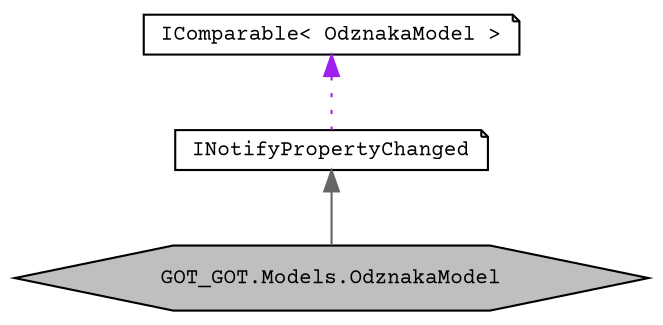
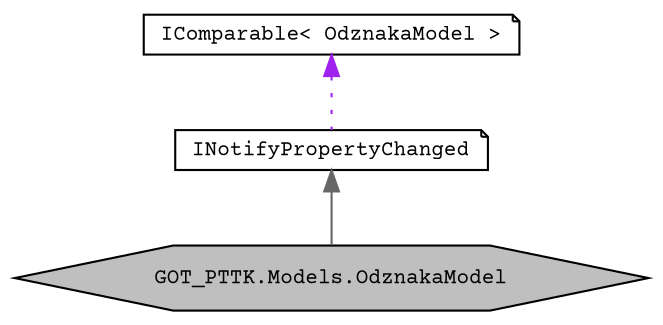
node "GOT_GOT.Models.OdznakaModel": label "GOT_GOT.Models.OdznakaModel" -> "GOT_PTTK.Models.OdznakaModel"
